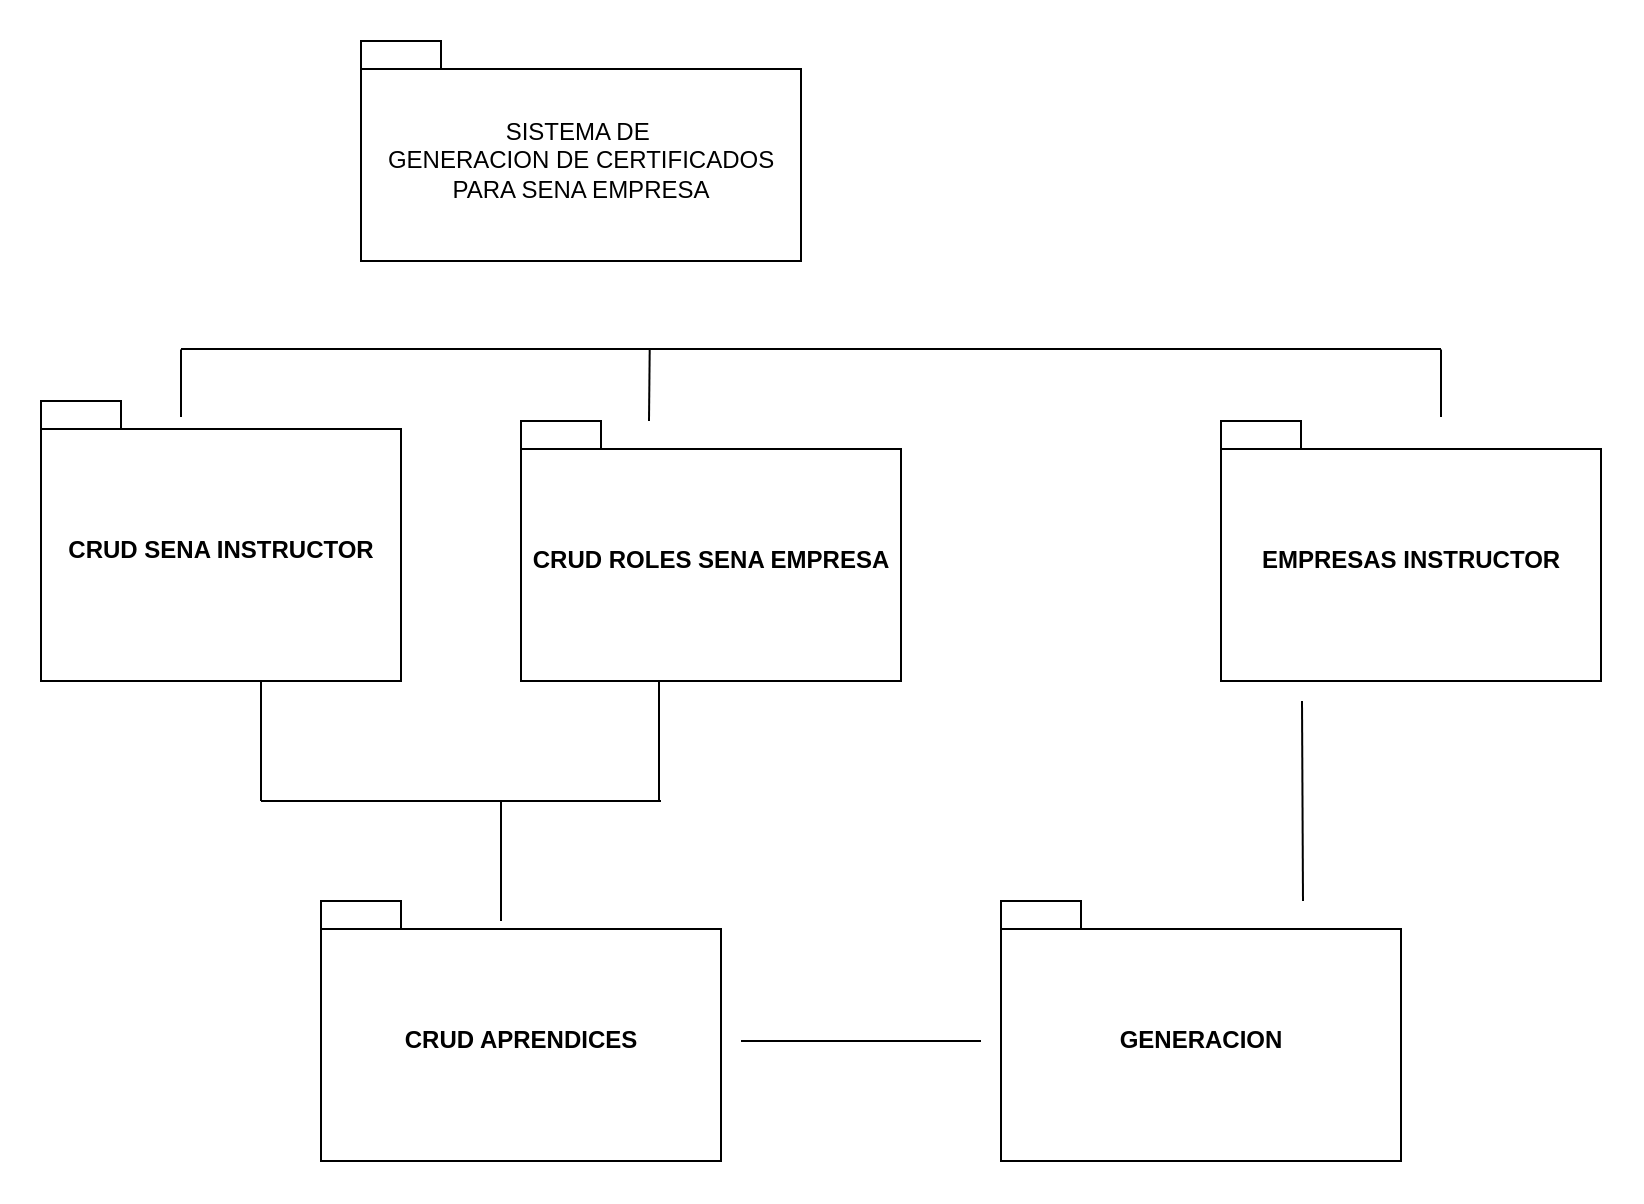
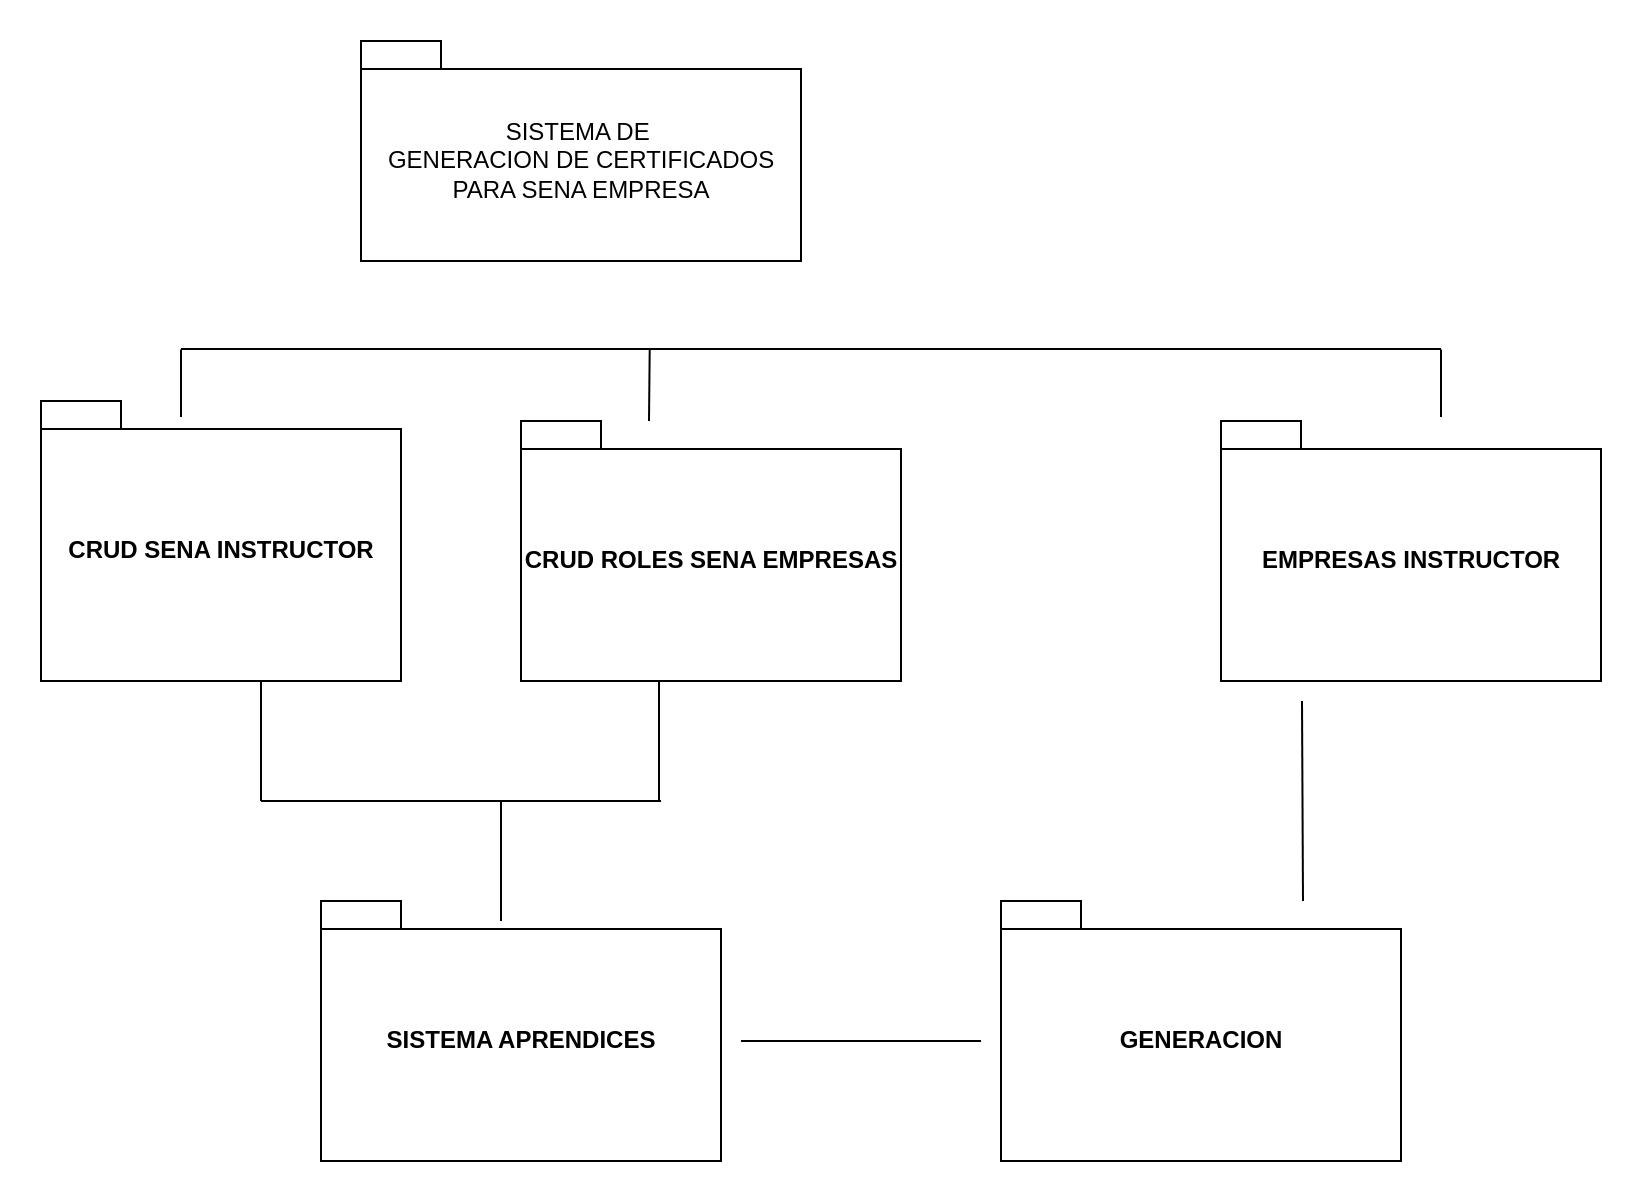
node "CRUD ROLES SENA EMPRESA": label "CRUD ROLES SENA EMPRESA" -> "CRUD ROLES SENA EMPRESAS"
node "CRUD APRENDICES": label "CRUD APRENDICES" -> "SISTEMA APRENDICES"
